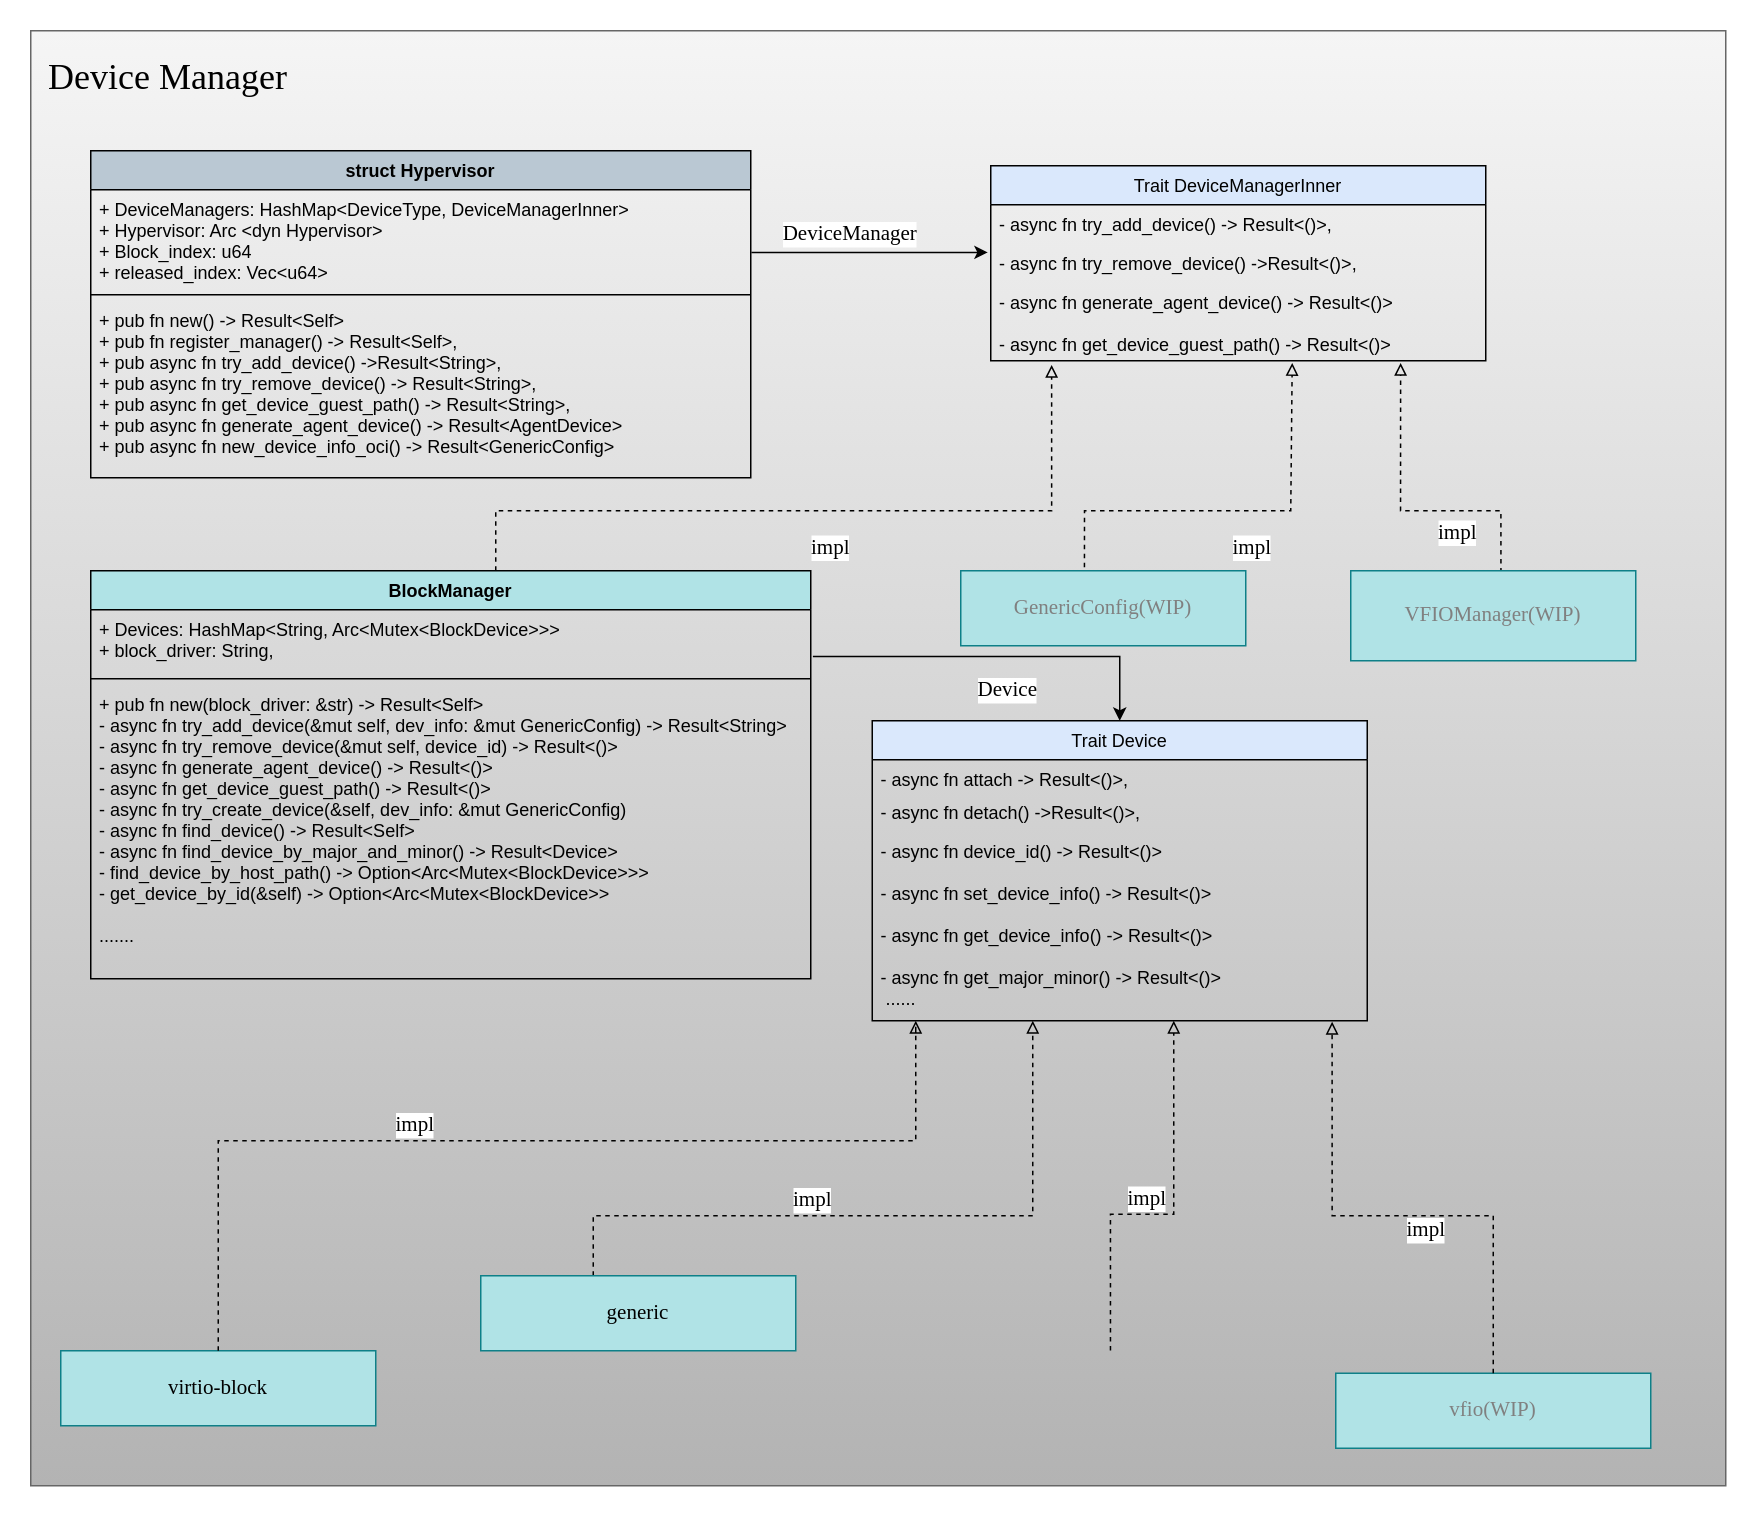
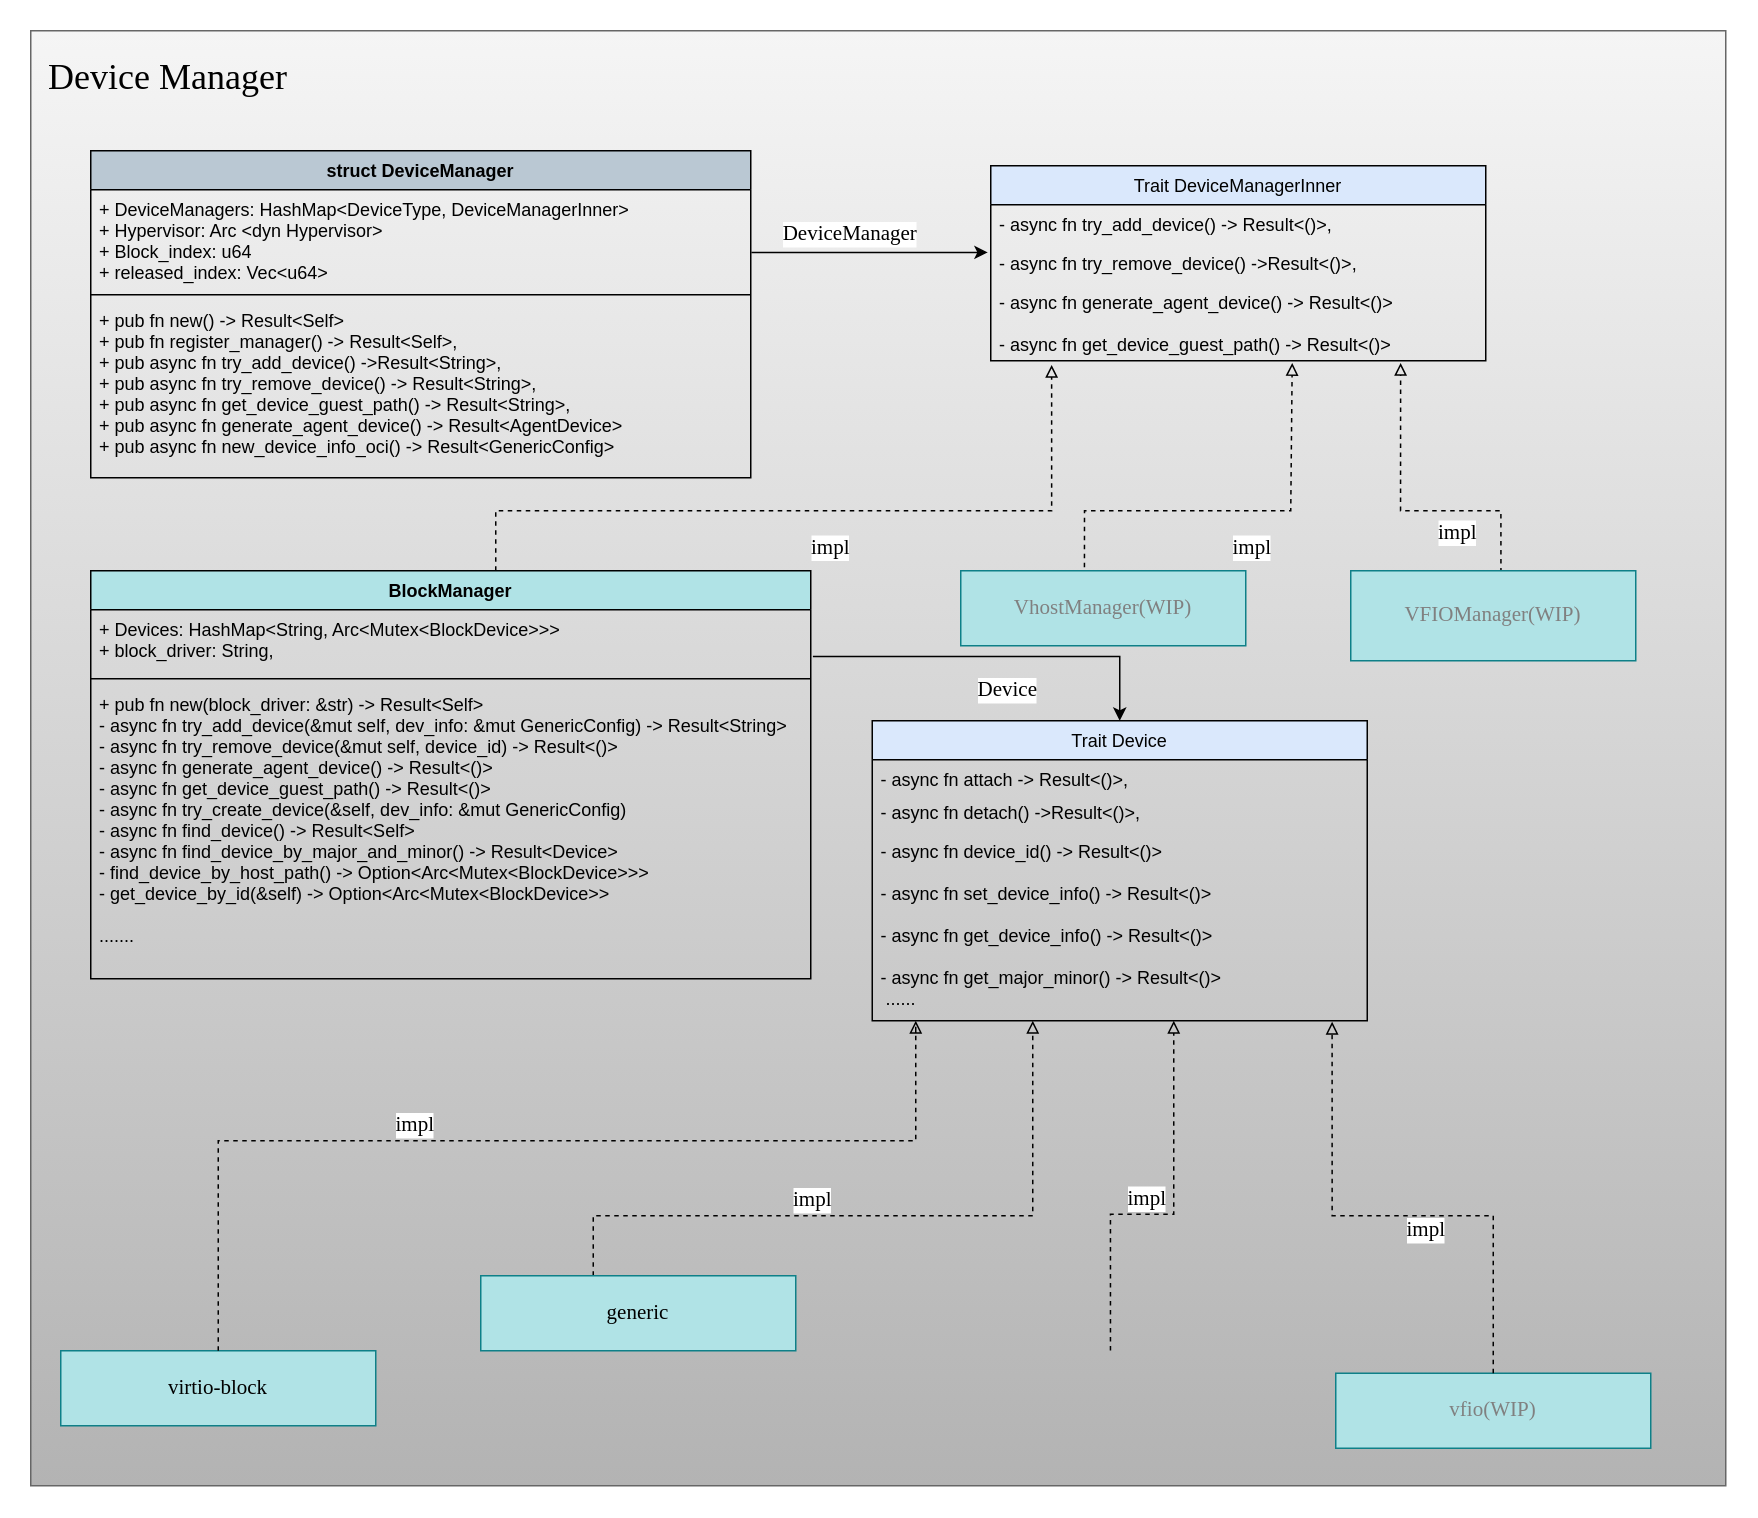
node "struct Hypervisor": label "struct Hypervisor" -> "struct DeviceManager"
node "GenericConfig(WIP)": label "GenericConfig(WIP)" -> "VhostManager(WIP)"
